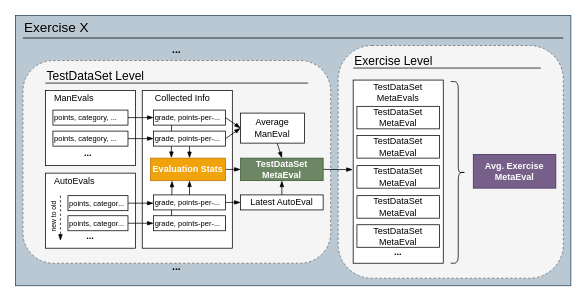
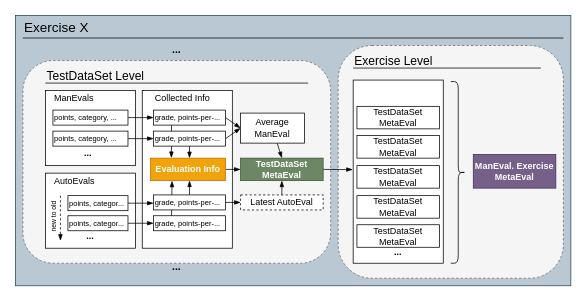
node "TestDataSet MetaEvals": removed
node "Evaluation Stats": label "Evaluation Stats" -> "Evaluation Info"
node "Avg. Exercise MetaEval": label "Avg. Exercise MetaEval" -> "ManEval. Exercise MetaEval"
node "Latest AutoEval": style solid -> dashed
